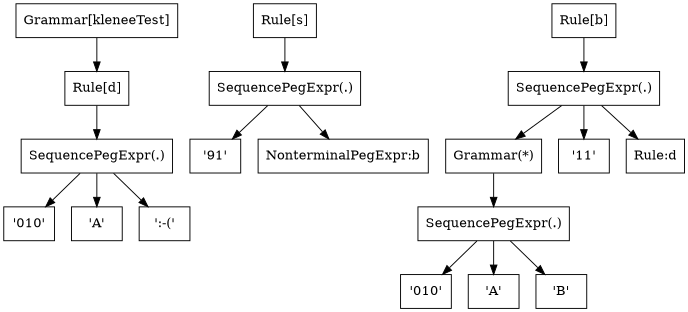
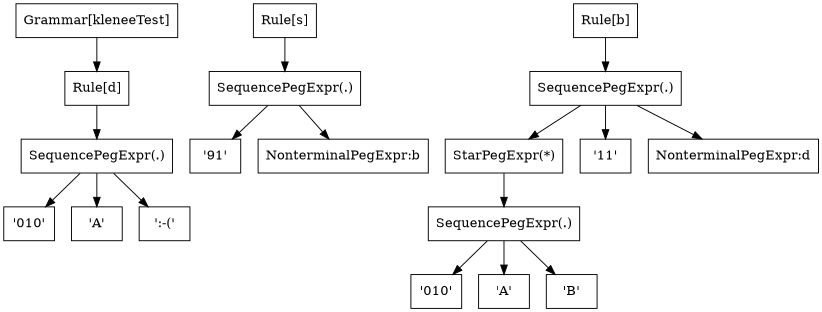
node "Grammar(*)": label "Grammar(*)" -> "StarPegExpr(*)"
node "Rule:d": label "Rule:d" -> "NonterminalPegExpr:d"
